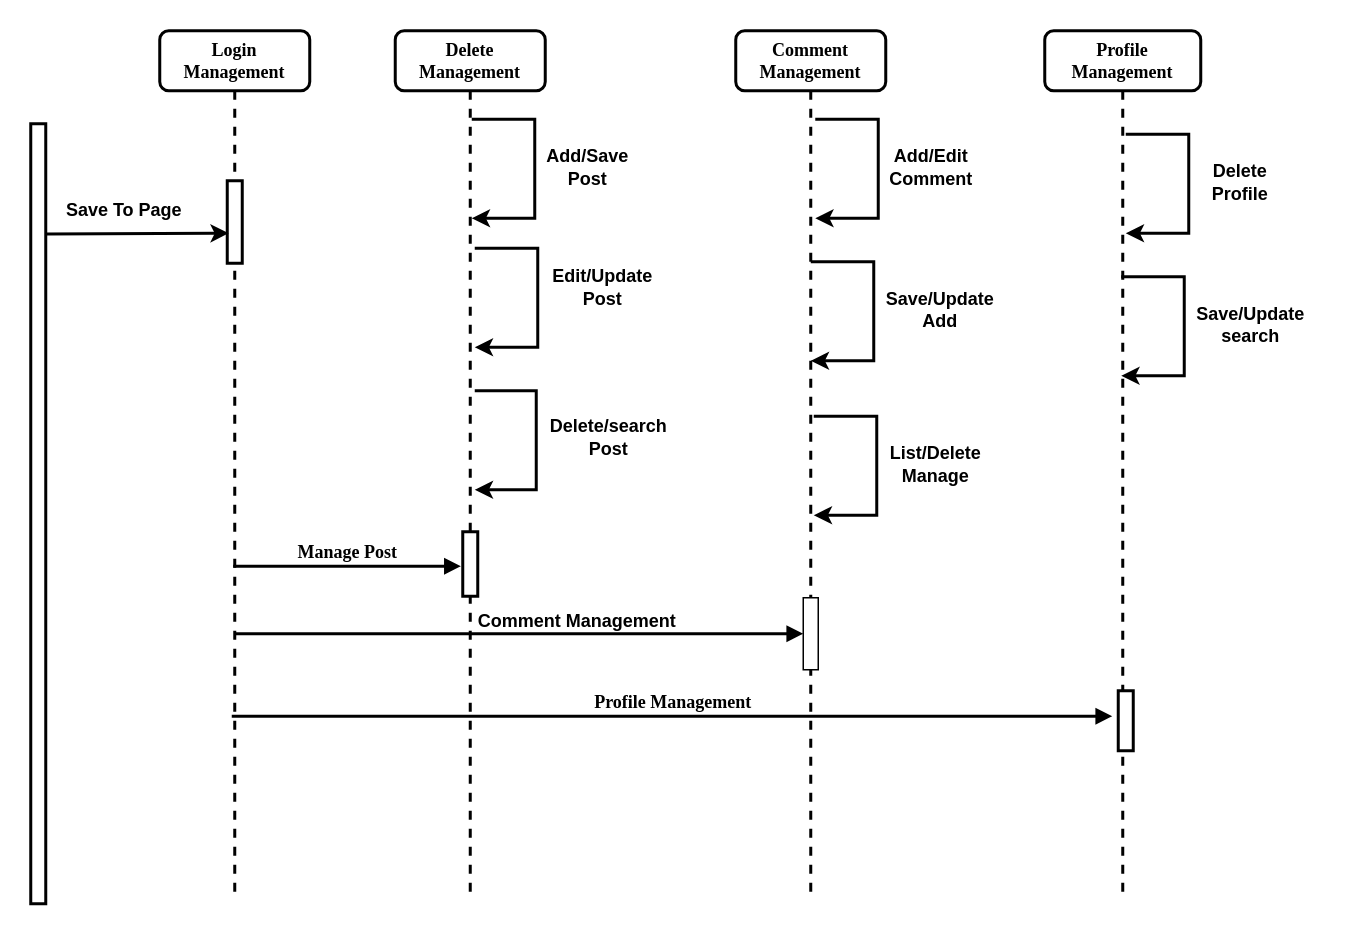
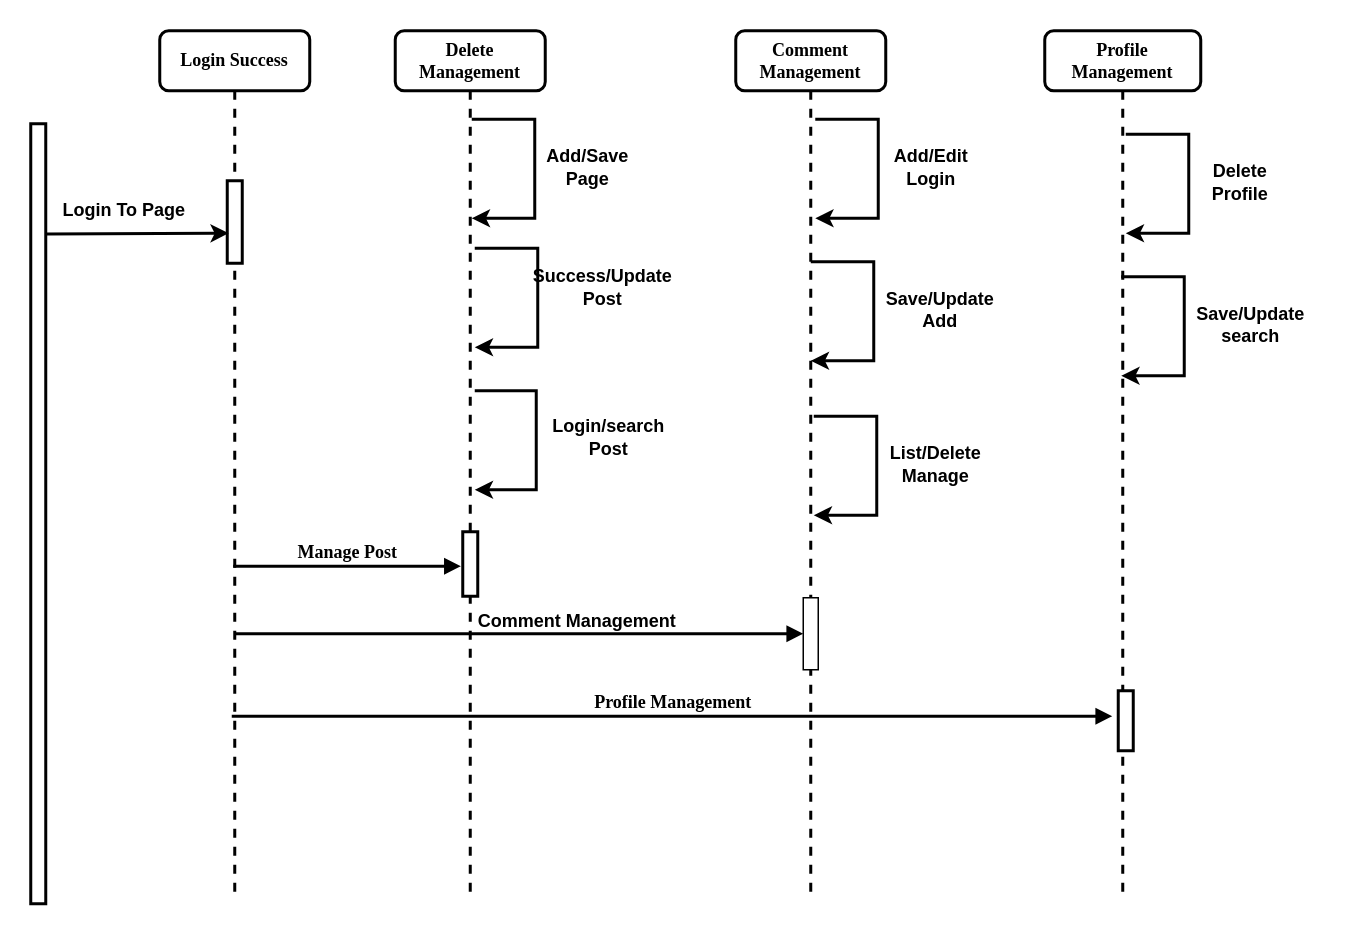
node "Login Management": label "Login Management" -> "Login Success"
node "Add/Save Post": label "Add/Save Post" -> "Add/Save Page"
node "Add/Edit Comment": label "Add/Edit Comment" -> "Add/Edit Login"
node "Save To Page": label "Save To Page" -> "Login To Page"
node "Edit/Update Post": label "Edit/Update Post" -> "Success/Update Post"
node "Delete/search Post": label "Delete/search Post" -> "Login/search Post"
